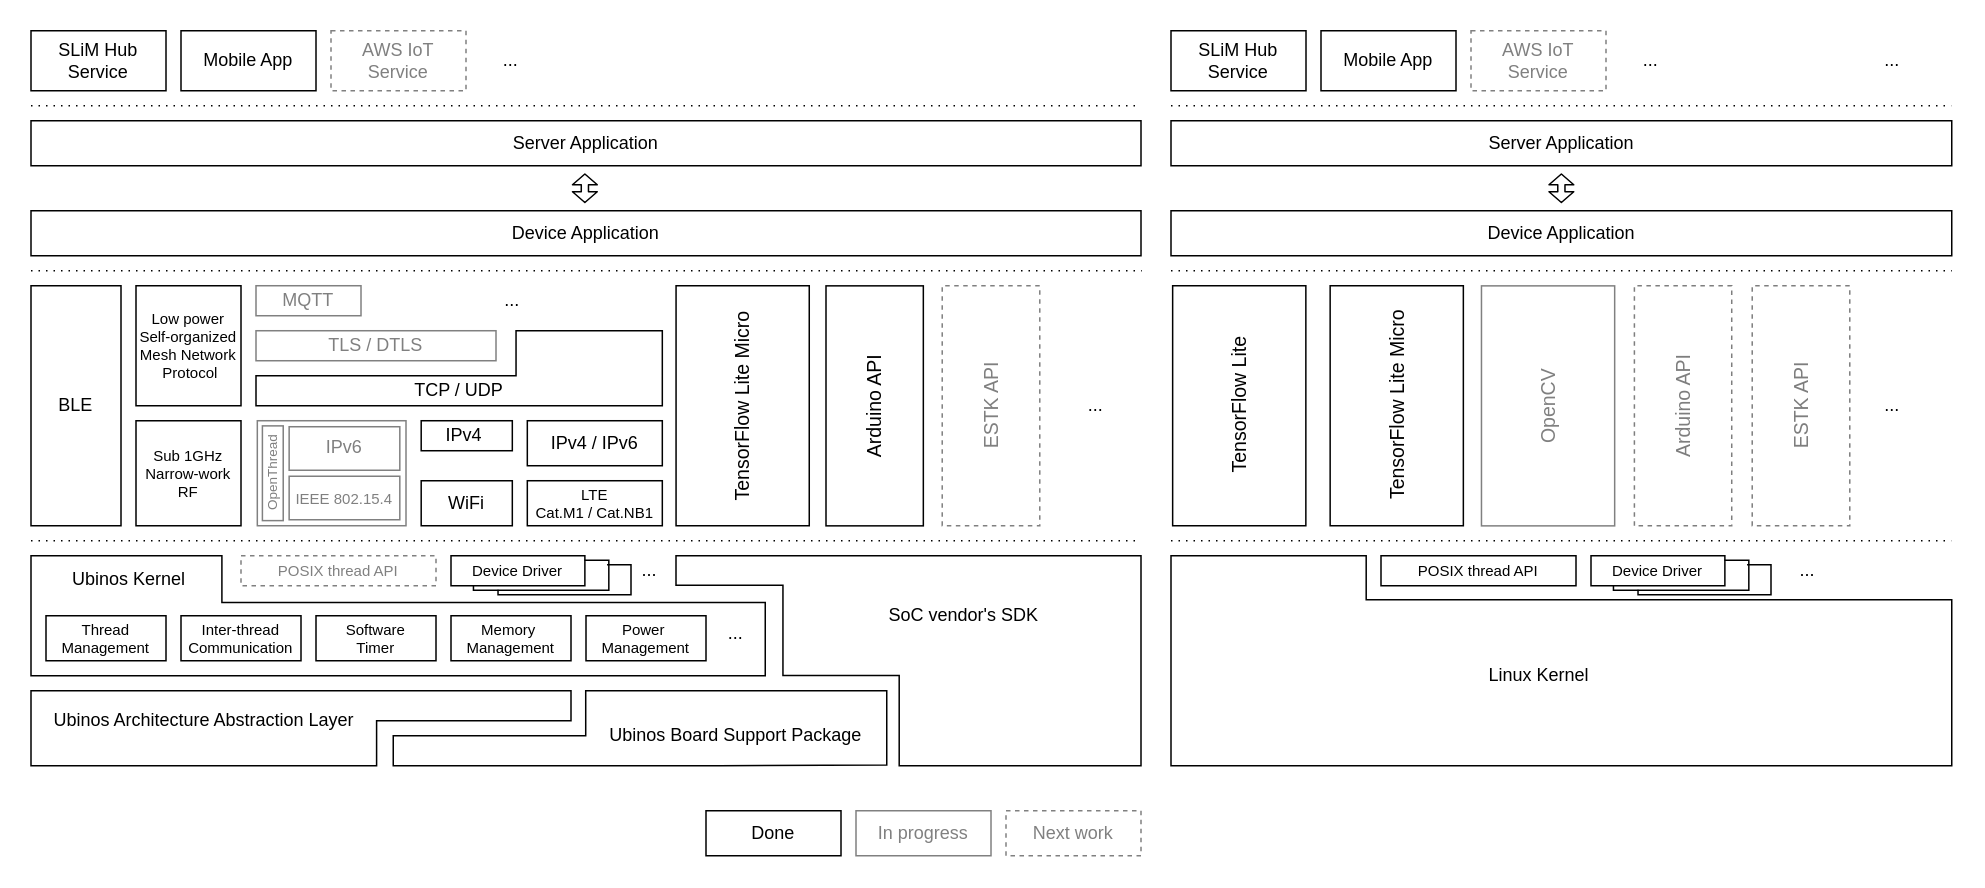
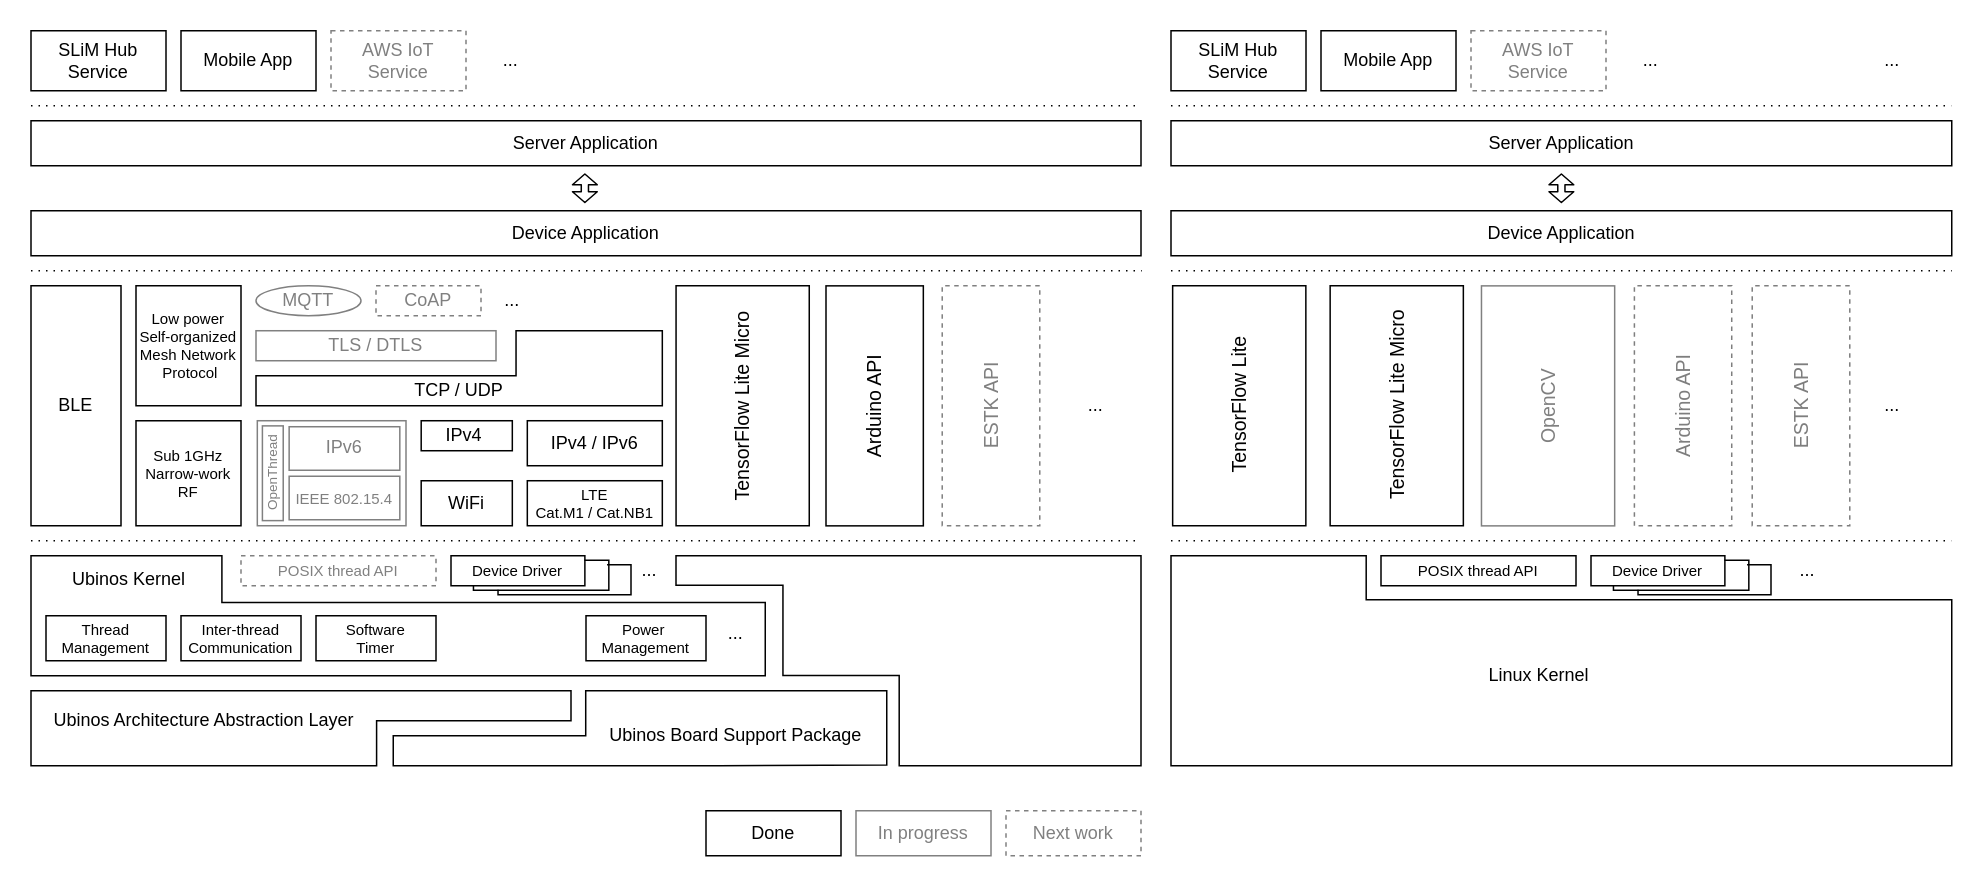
node "MQTT": shape rectangle -> ellipse
node "CoAP": added
node "SoC vendor's SDK": removed
node "Memory Management": removed
